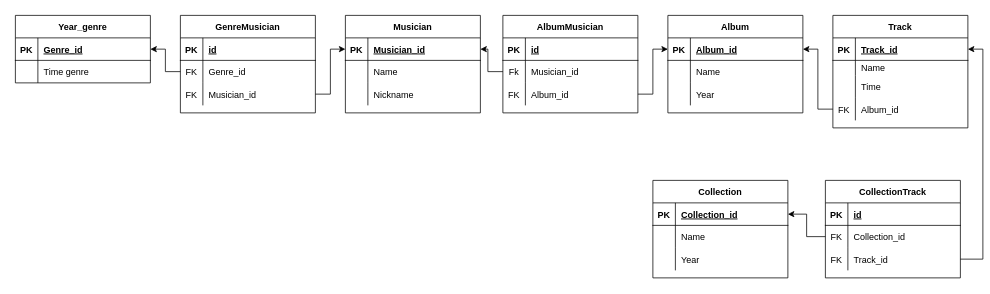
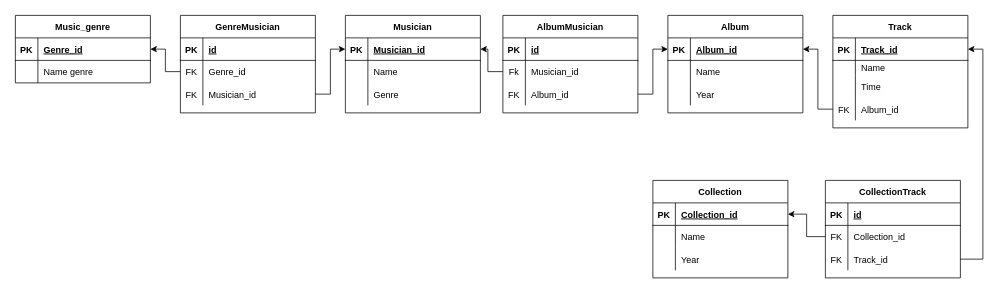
node "Year_genre": label "Year_genre" -> "Music_genre"
node "Time genre": label "Time genre" -> "Name genre"
node "Nickname": label "Nickname" -> "Genre"
